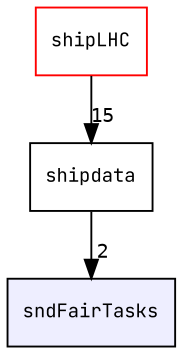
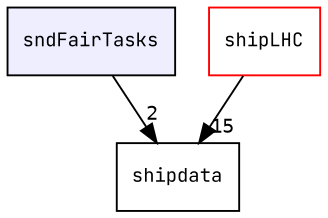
edge "shipdata" -> "sndFairTasks": reversed
